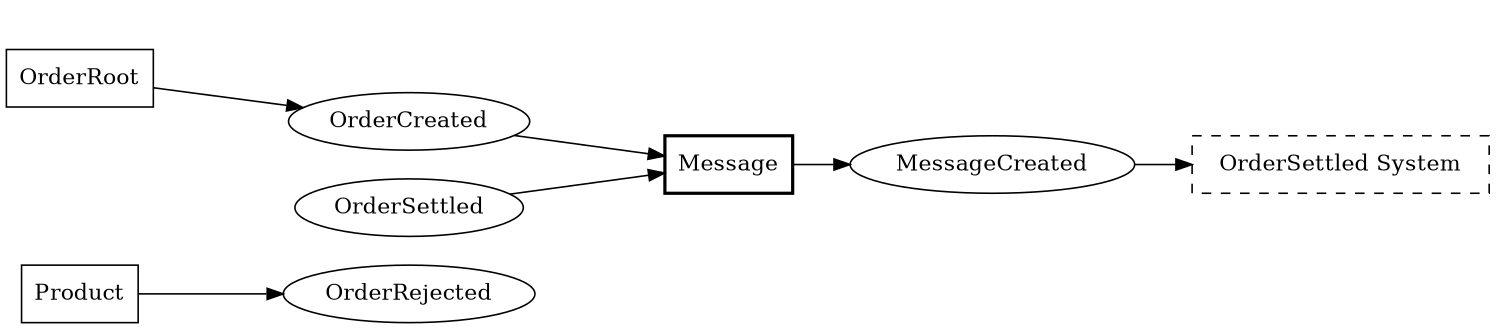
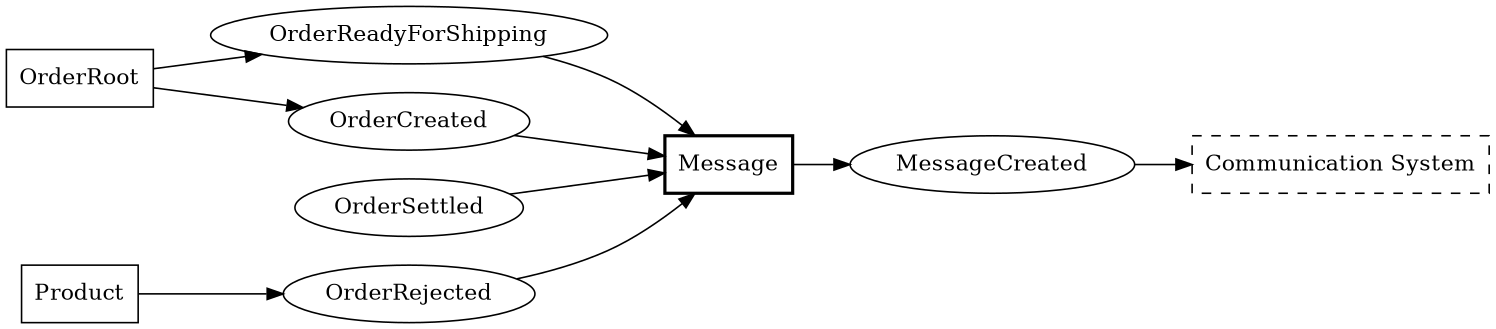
node "OrderReadyForShipping": added
node "OrderSettled System": label "OrderSettled System" -> "Communication System"
edge "OrderRejected" -> "Message": added
